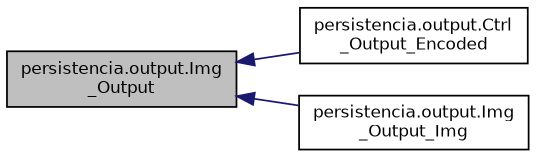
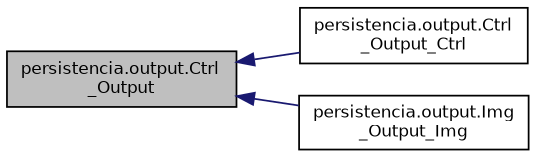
node "persistencia.output.Ctrl _Output_Encoded": label "persistencia.output.Ctrl _Output_Encoded" -> "persistencia.output.Ctrl _Output_Ctrl"
node "persistencia.output.Img _Output": label "persistencia.output.Img _Output" -> "persistencia.output.Ctrl _Output"
